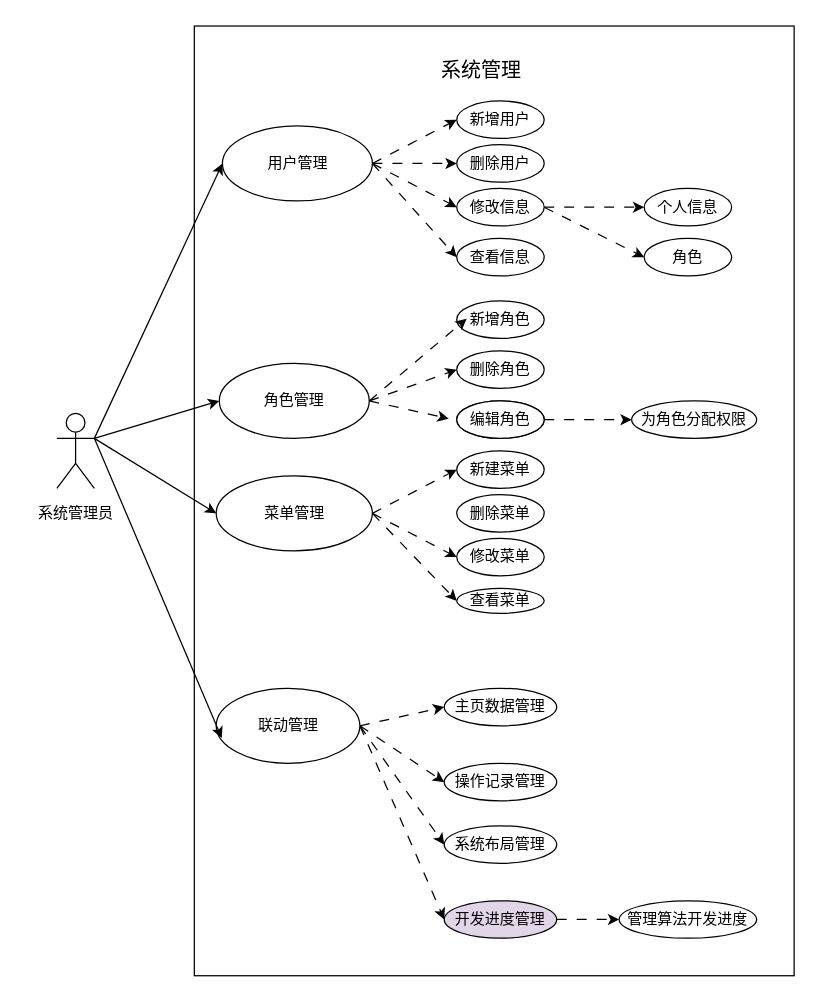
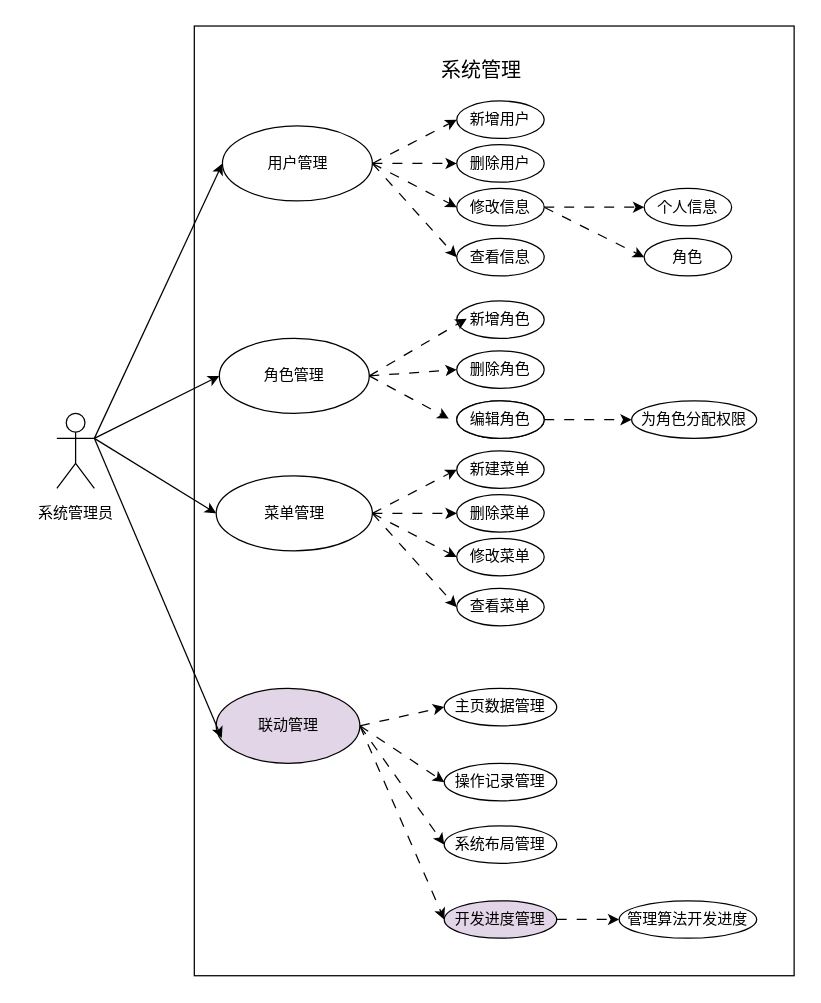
node "角色管理": moved (294, 401) -> (294, 376)
edge "菜单管理" -> "删除菜单": added
node "查看菜单": size 88x25 -> 88x38
node "联动管理": fillcolor #ffffff -> #e1d5e7
